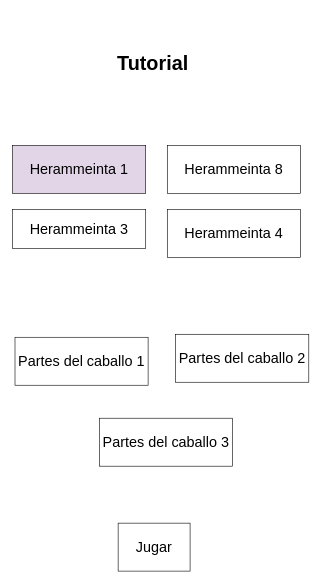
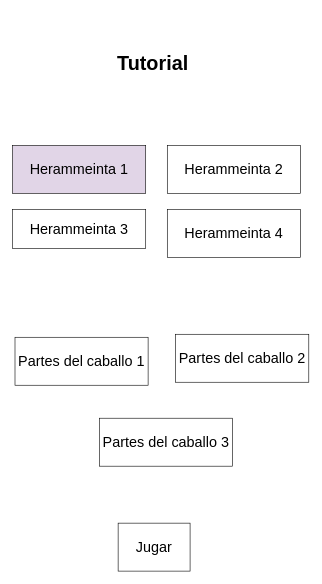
node "Herammeinta 8": label "Herammeinta 8" -> "Herammeinta 2"
